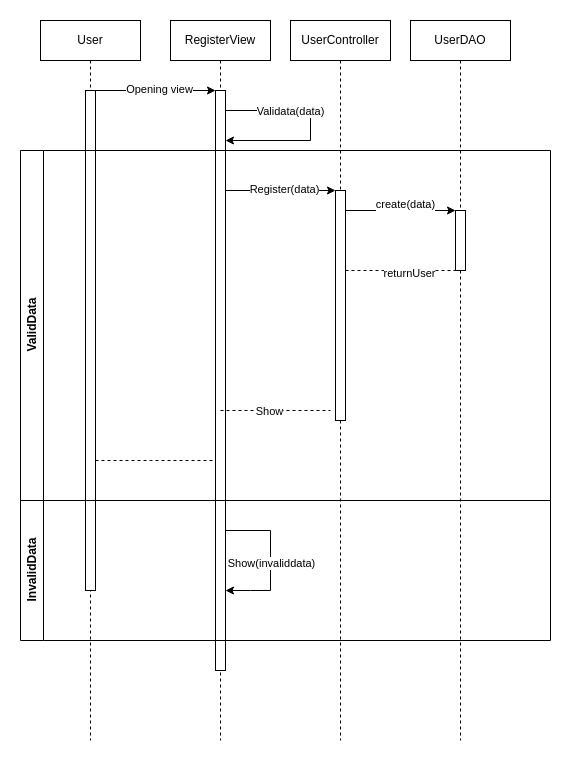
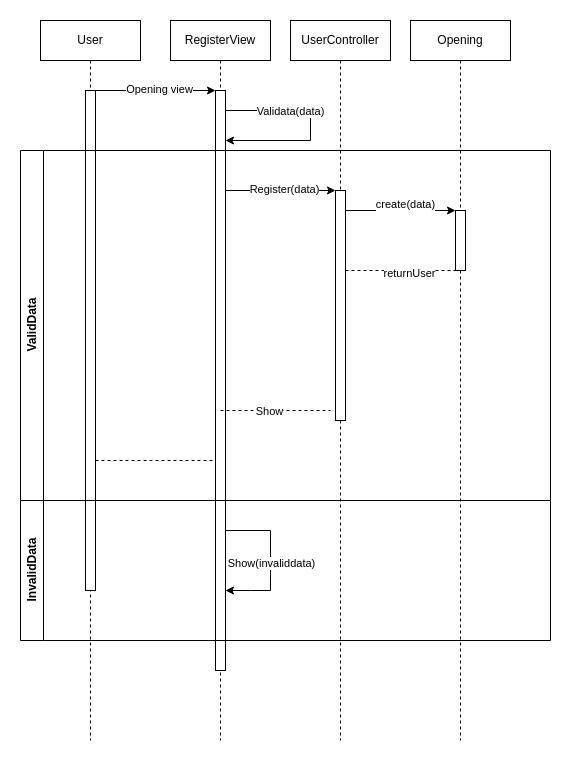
node "UserDAO": label "UserDAO" -> "Opening"
